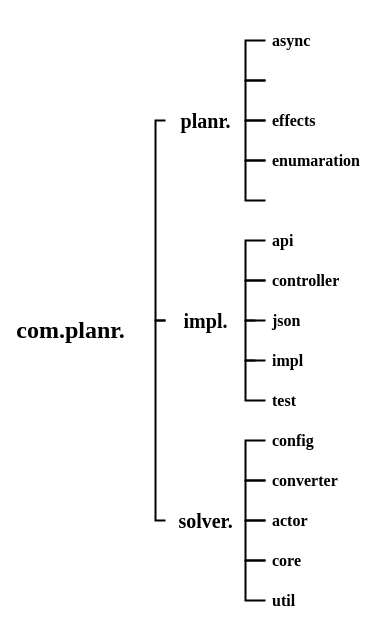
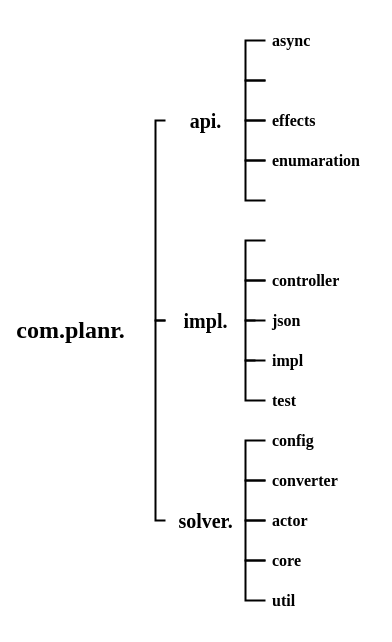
node "planr.": label "planr." -> "api."
node "api": removed
